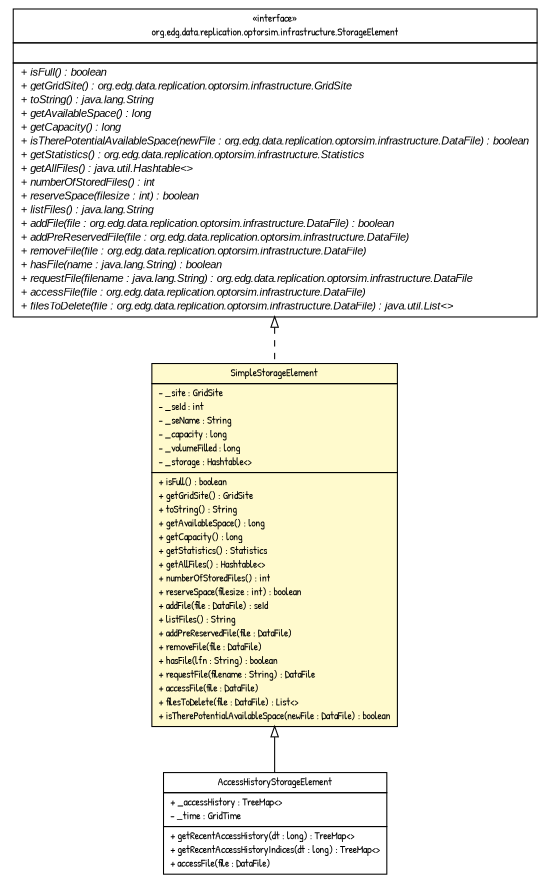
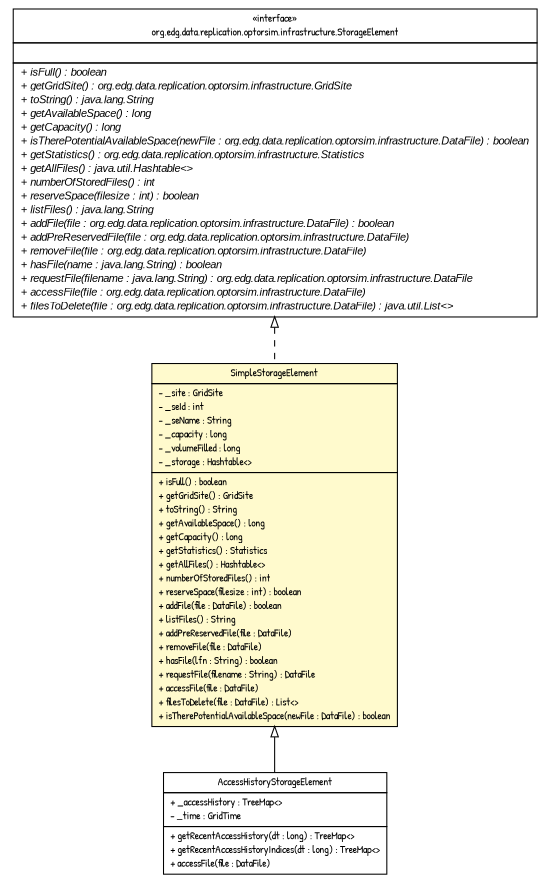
node "SimpleStorageElement": text "+ addFile(file : DataFile) : seId" -> "+ addFile(file : DataFile) : boolean"
